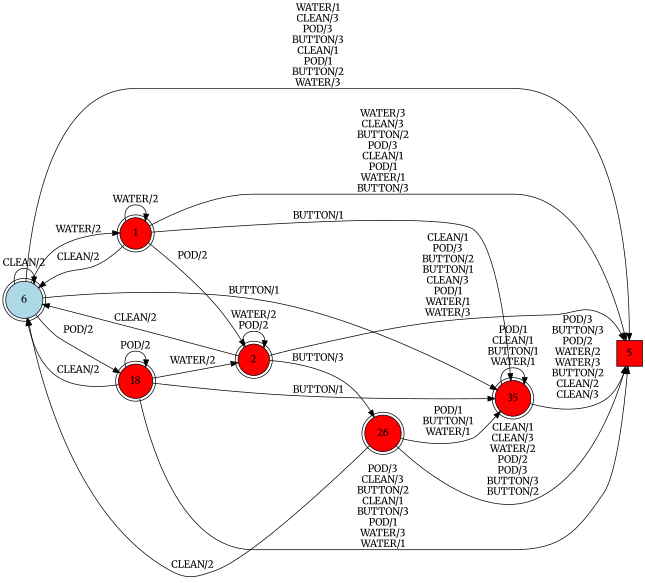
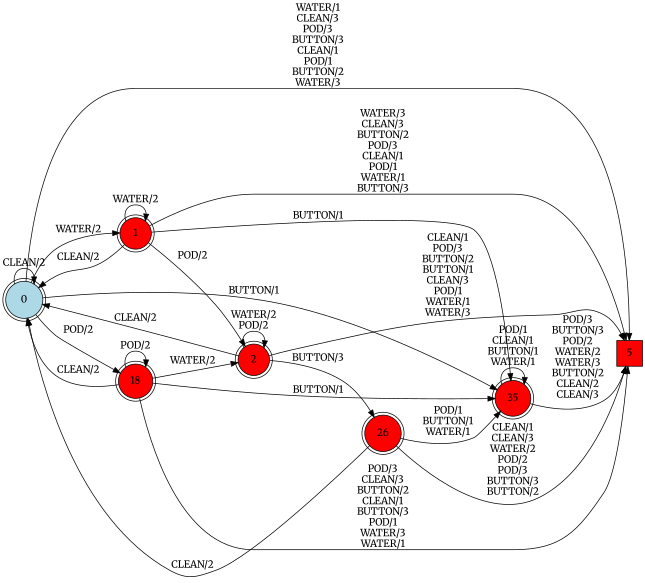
node "6": label "6" -> "0"
